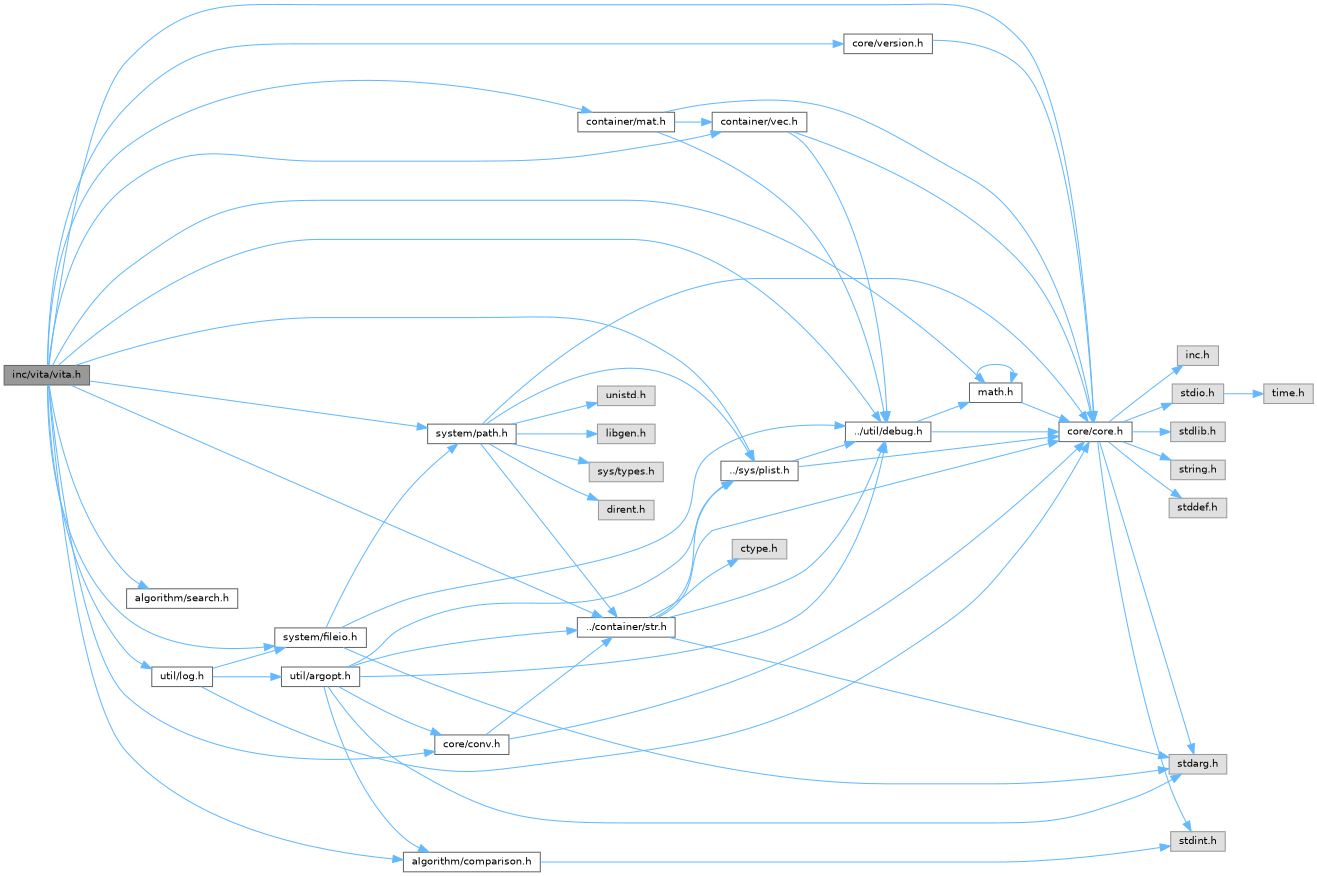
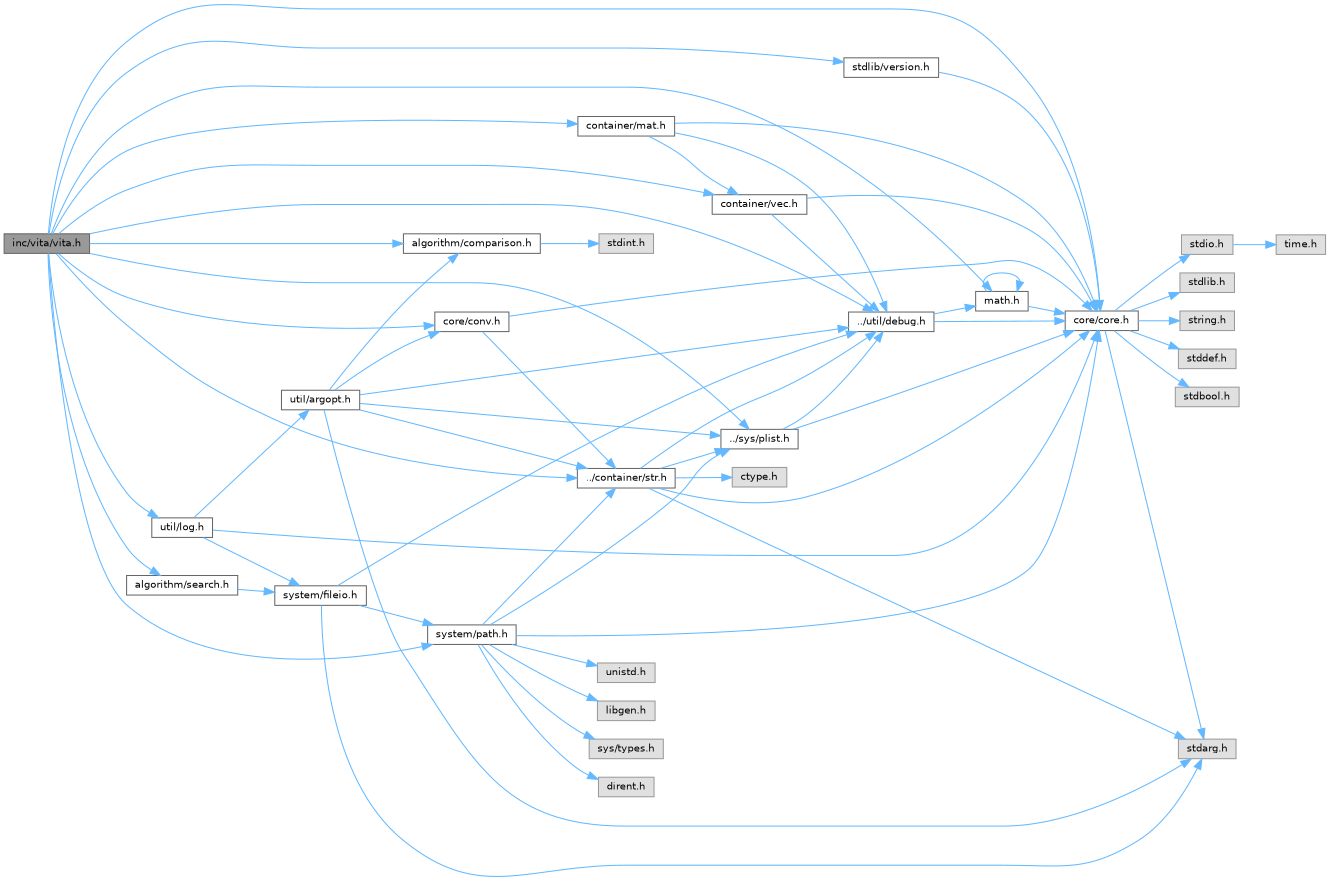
node "core/version.h": label "core/version.h" -> "stdlib/version.h"
node "inc.h": label "inc.h" -> "stdbool.h"
edge "inc/vita/vita.h" -> "system/fileio.h": now "algorithm/search.h" -> "system/fileio.h"
edge "core/core.h" -> "stdint.h": removed
